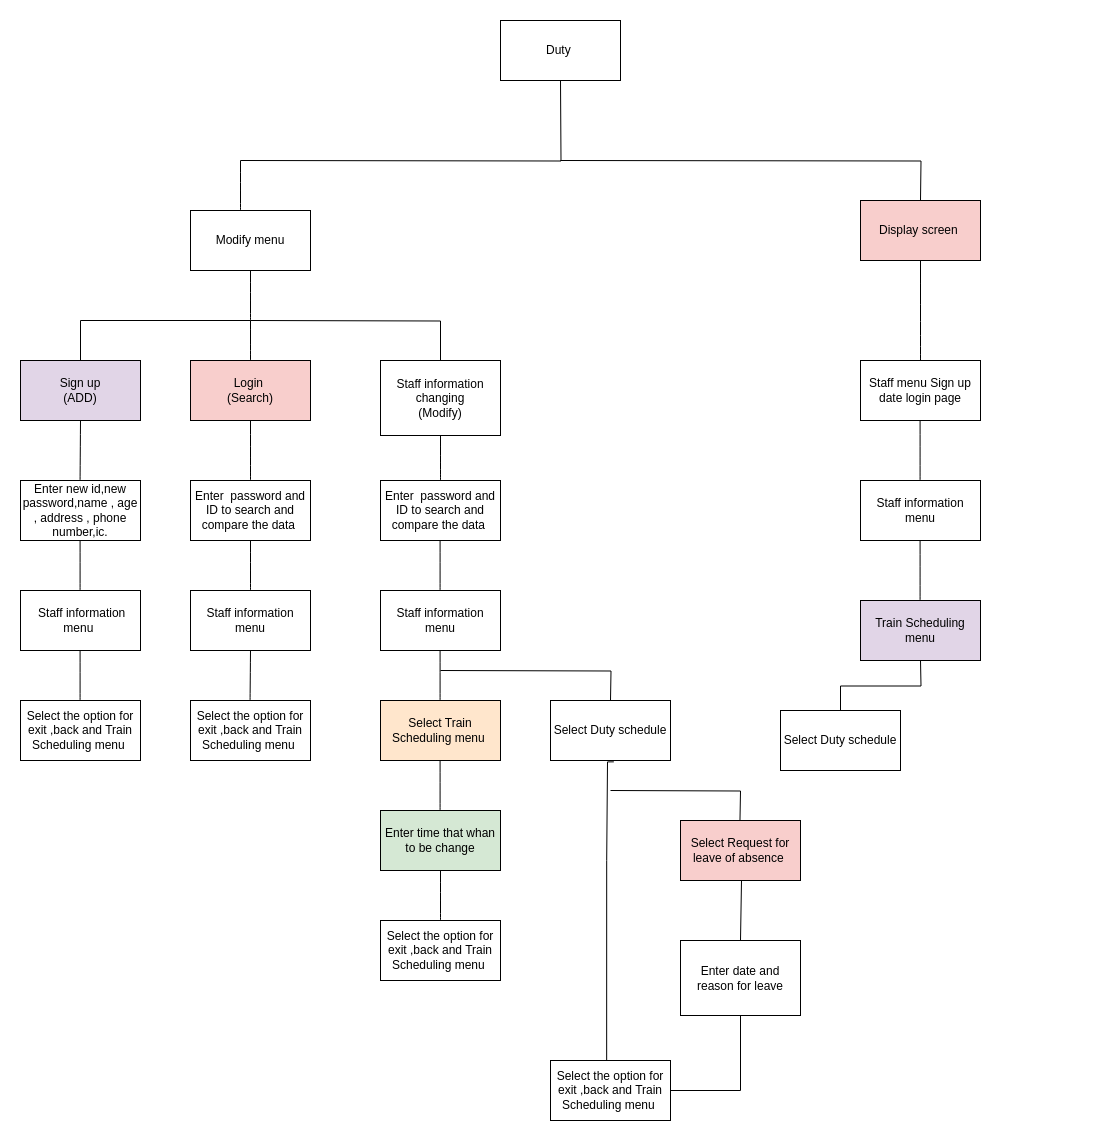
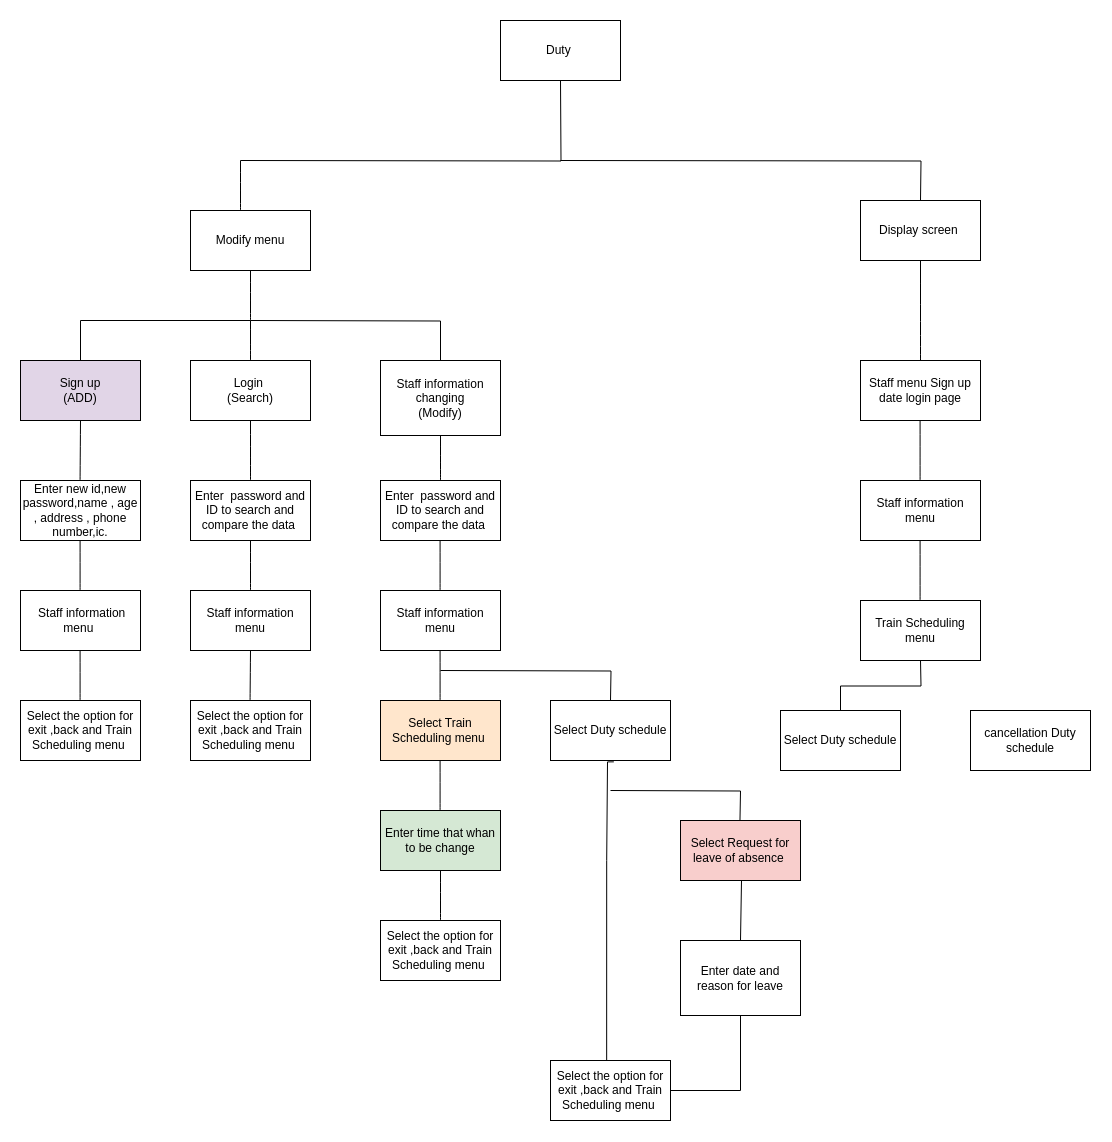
node "Display screen": fillcolor #f8cecc -> #ffffff
node "Login (Search)": fillcolor #f8cecc -> #ffffff
node "Train Scheduling menu": fillcolor #e1d5e7 -> #ffffff
node "cancellation Duty schedule": added
